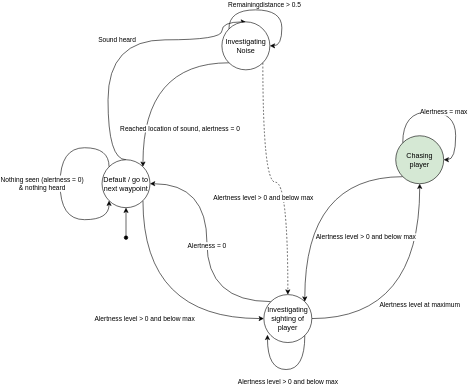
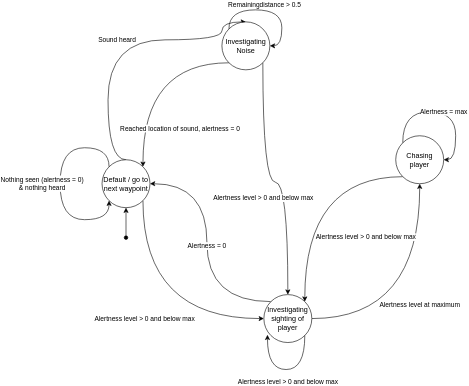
node "Chasing player": fillcolor #d5e8d4 -> #ffffff
edge "Investigating Noise" -> "Investigating sighting of player": style dashed -> solid
